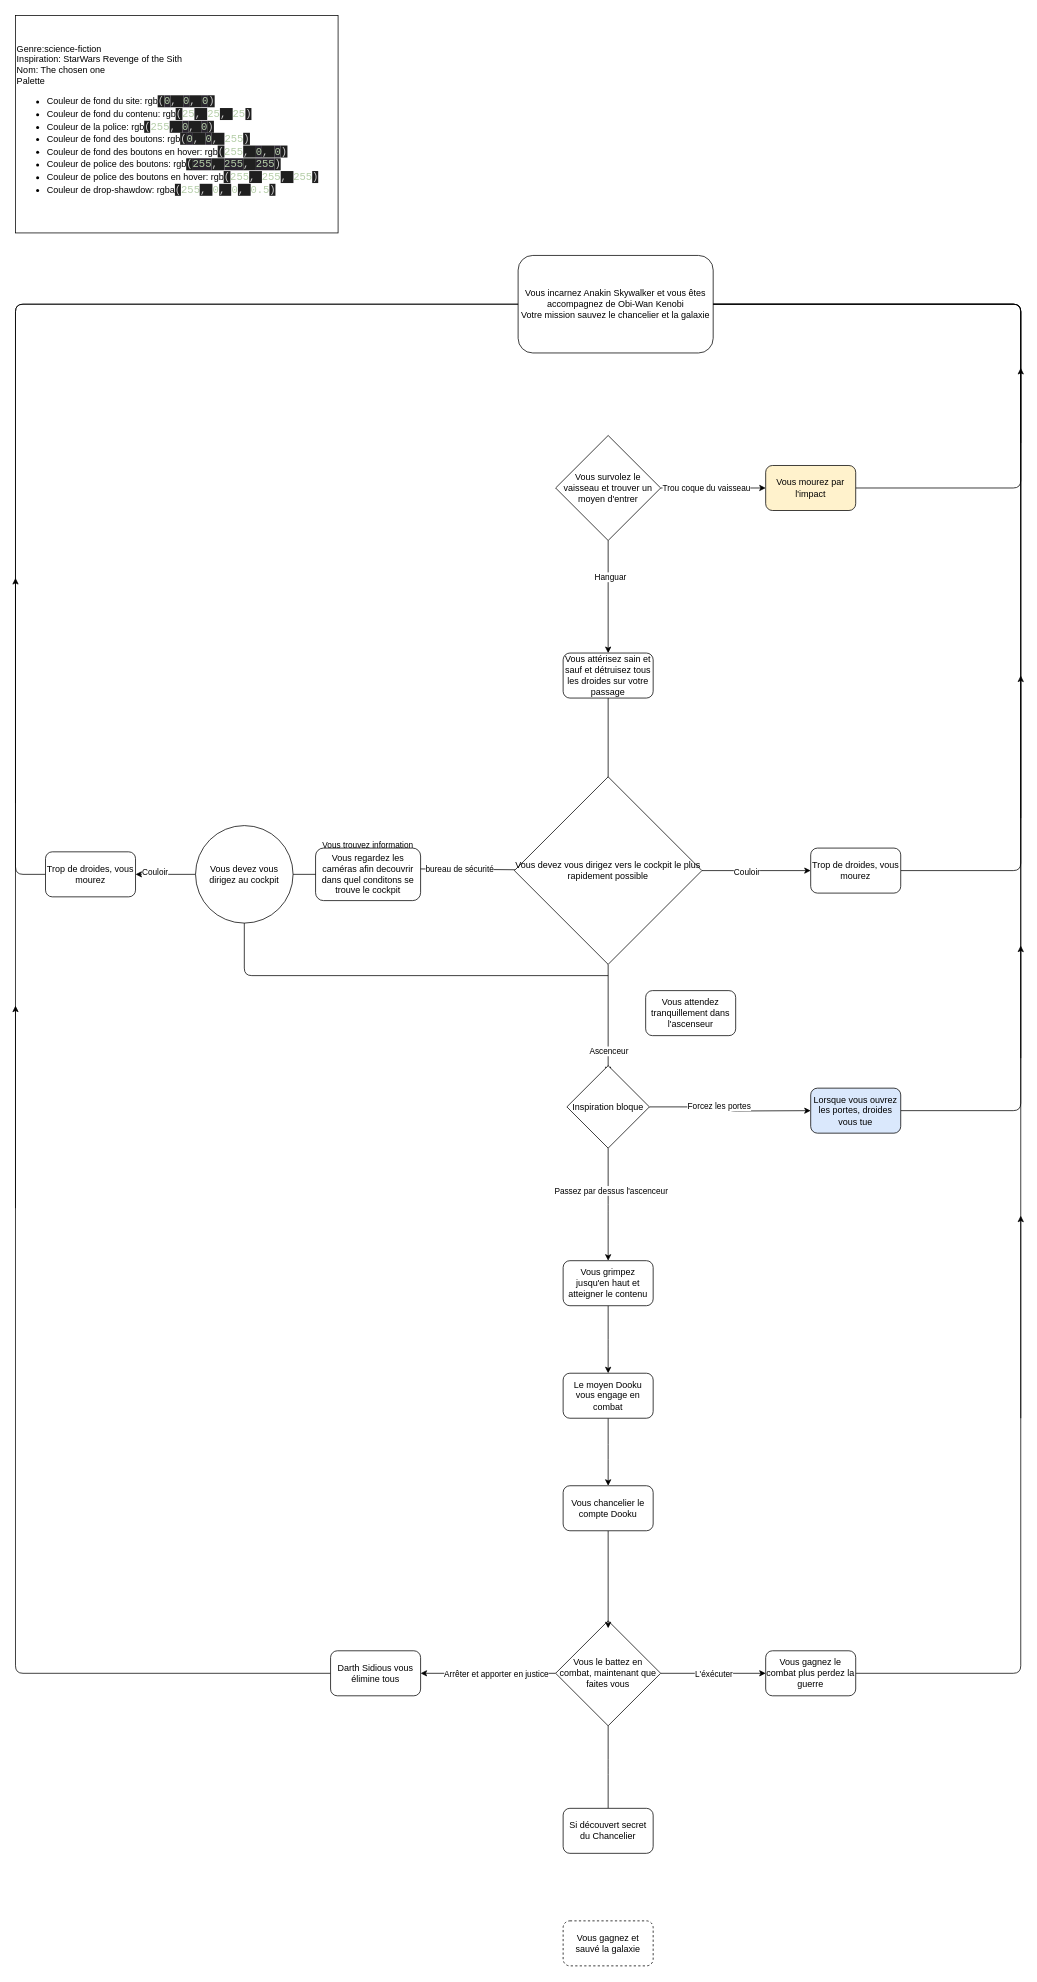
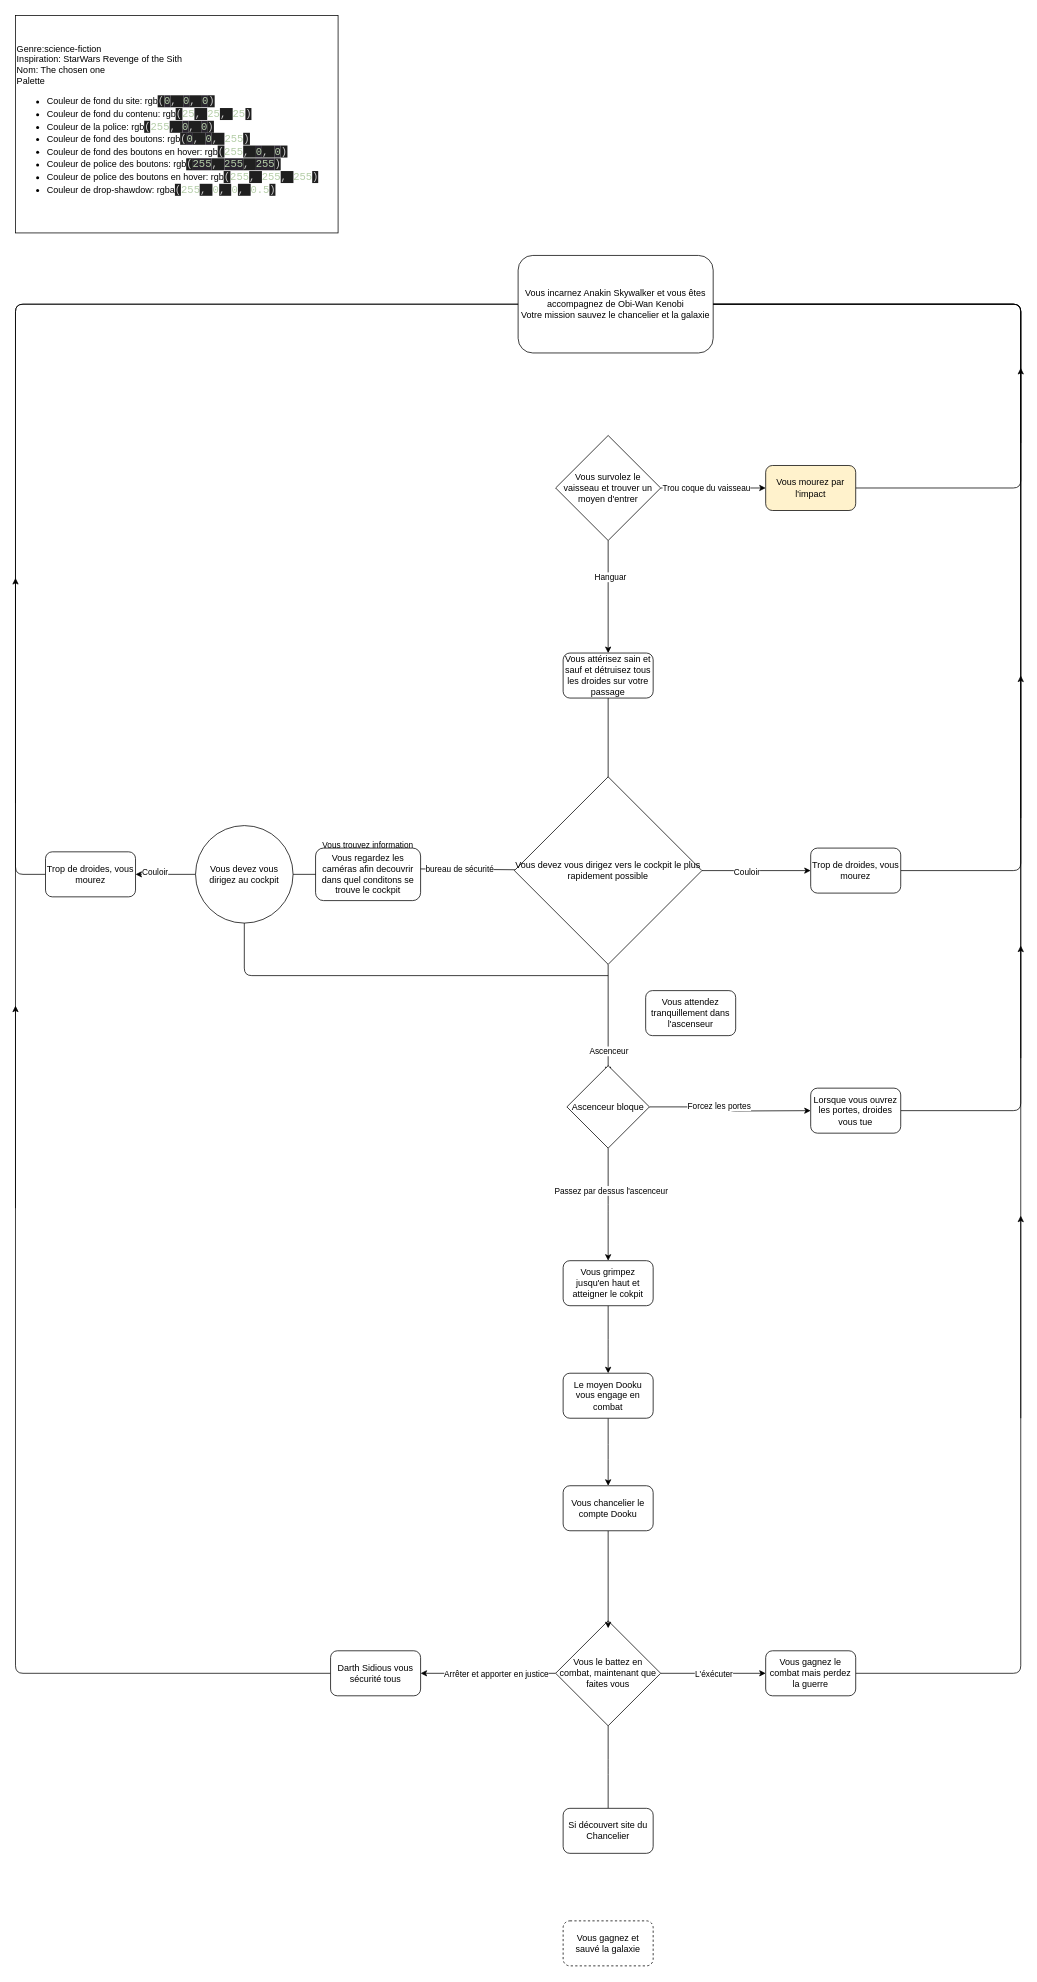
node "Inspiration bloque": label "Inspiration bloque" -> "Ascenceur bloque"
node "Lorsque vous ouvrez les portes, droides vous tue": fillcolor #dae8fc -> #ffffff
node "Vous grimpez jusqu'en haut et atteigner le contenu": label "Vous grimpez jusqu'en haut et atteigner le contenu" -> "Vous grimpez jusqu'en haut et atteigner le cokpit"
node "Darth Sidious vous élimine tous": label "Darth Sidious vous élimine tous" -> "Darth Sidious vous sécurité tous"
node "Vous gagnez le combat plus perdez la guerre": label "Vous gagnez le combat plus perdez la guerre" -> "Vous gagnez le combat mais perdez la guerre"
node "Si découvert secret du Chancelier": label "Si découvert secret du Chancelier" -> "Si découvert site du Chancelier"
